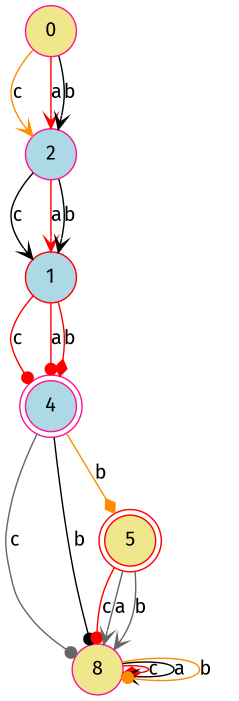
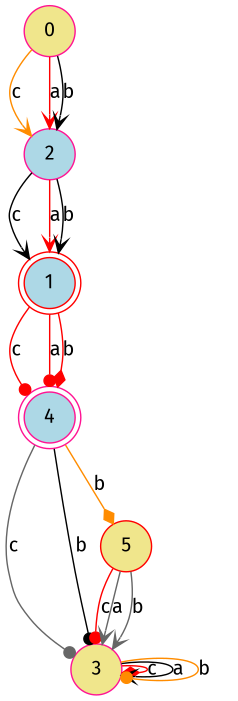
node "1": shape circle -> doublecircle
node "5": shape doublecircle -> circle
node "8": label "8" -> "3"
